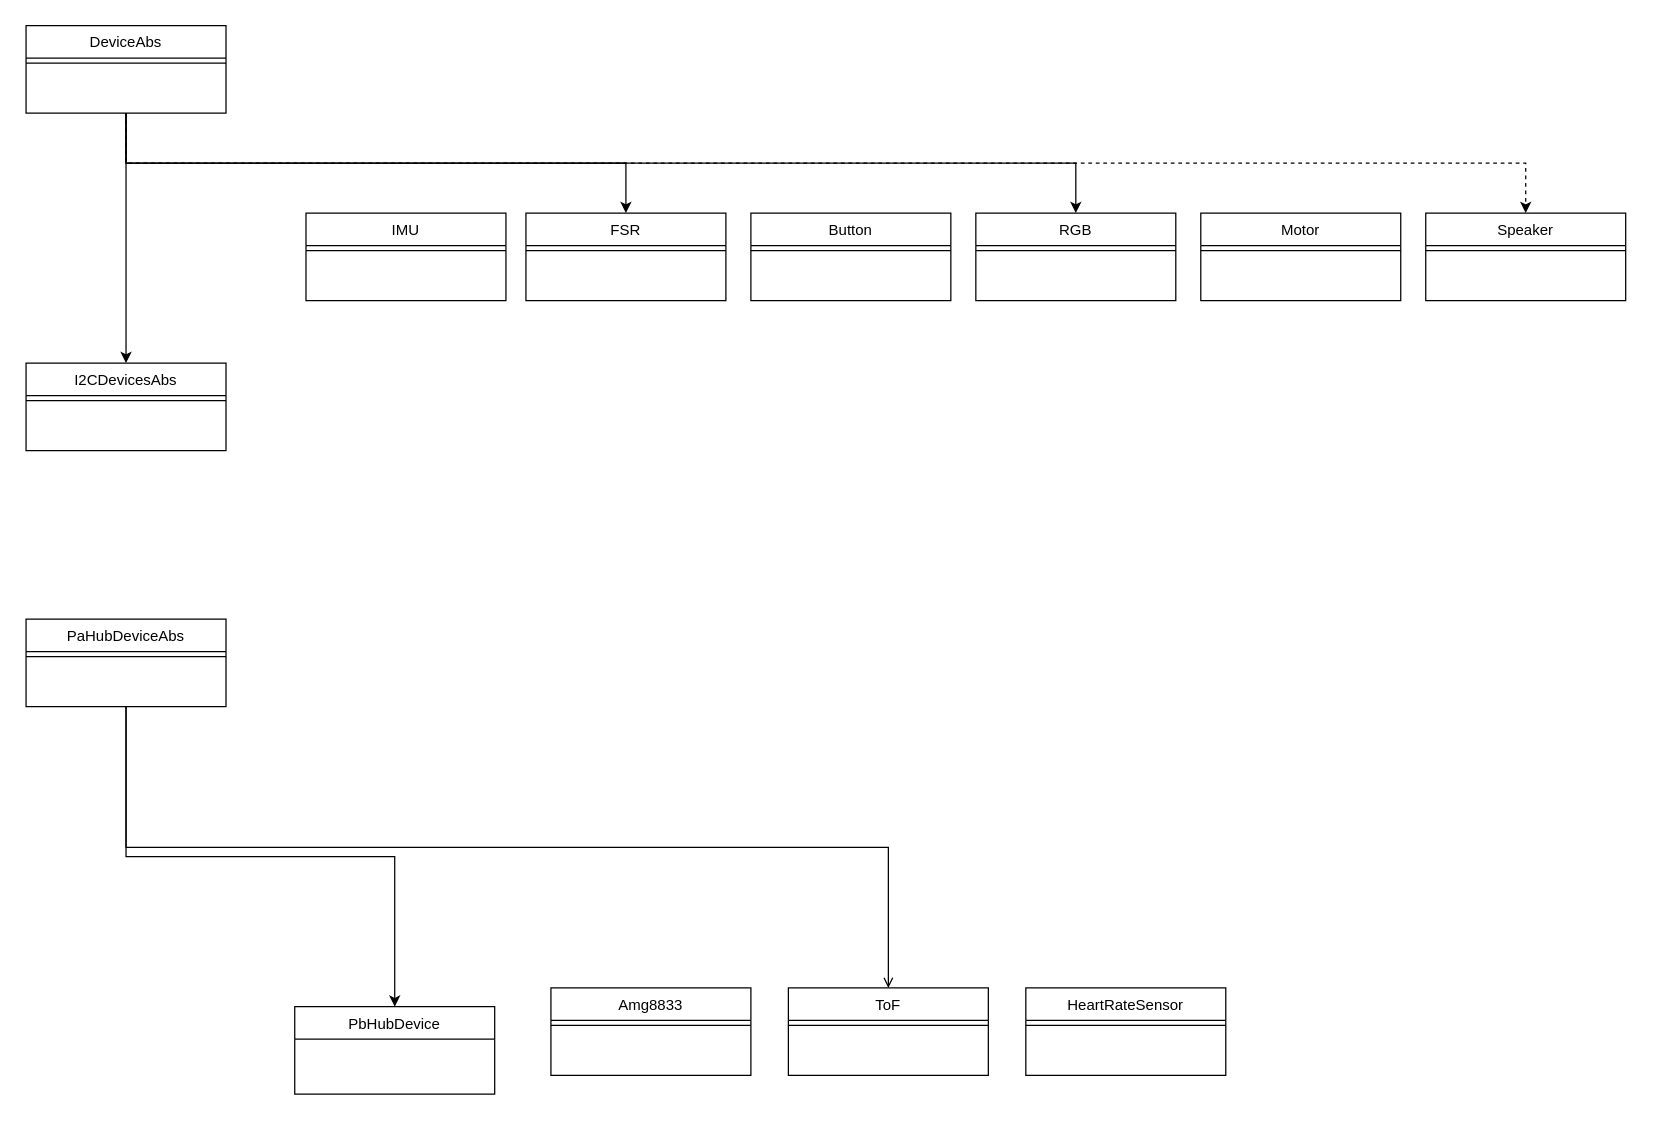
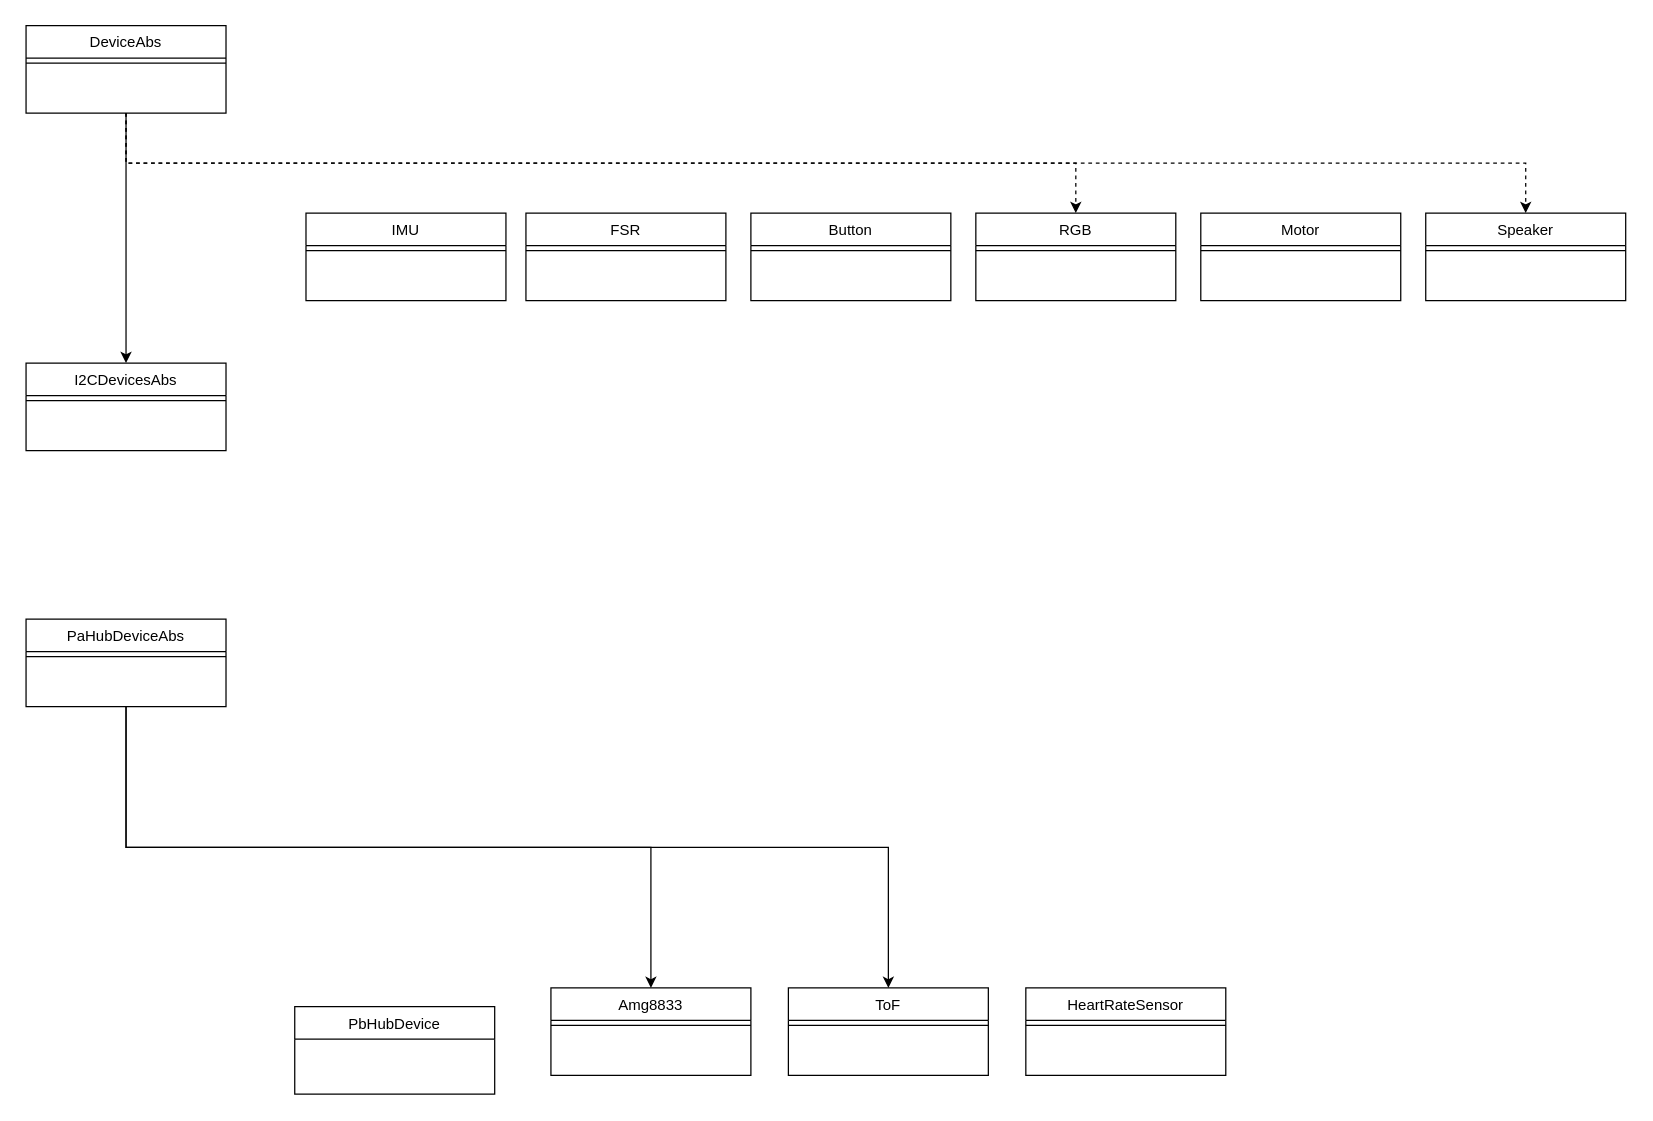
edge "DeviceAbs" -> "FSR": removed
edge "DeviceAbs" -> "RGB": style solid -> dashed
edge "PaHubDeviceAbs" -> "PbHubDevice": removed
edge "PaHubDeviceAbs" -> "Amg8833": added
edge "PaHubDeviceAbs" -> "ToF": arrowhead open -> classic
